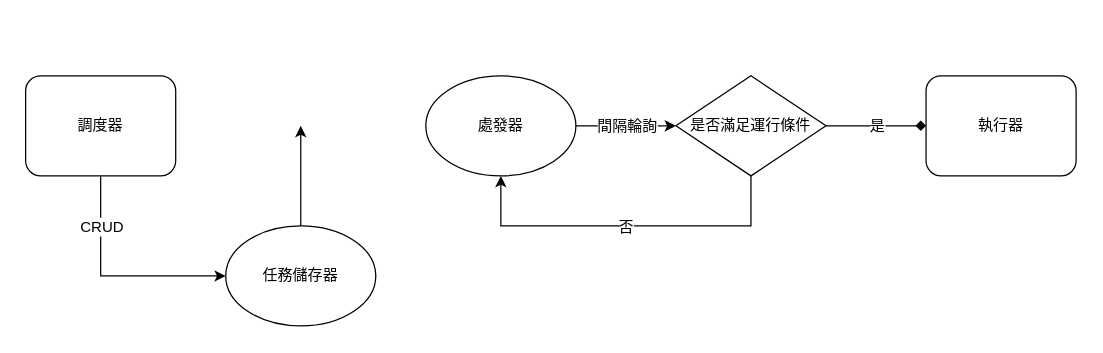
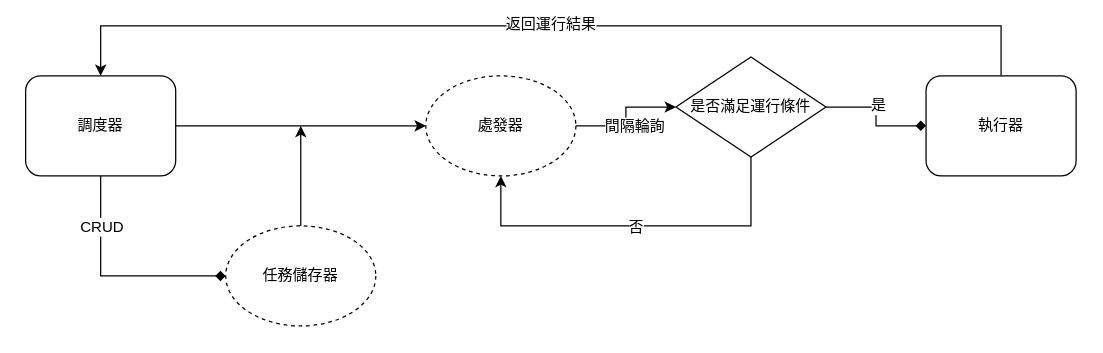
edge "執行器" -> "調度器": added, label "返回運行結果"
edge "調度器" -> "處發器": added
node "處發器": style solid -> dashed
node "是否滿足運行條件": moved (751, 126) -> (751, 107)
edge "調度器" -> "任務儲存器": arrowhead classic -> diamond
node "任務儲存器": style solid -> dashed
